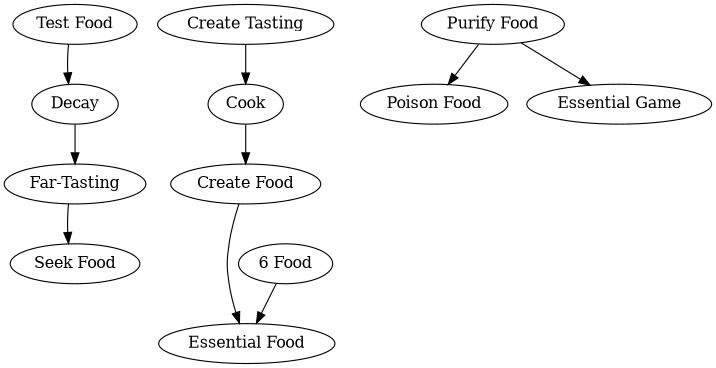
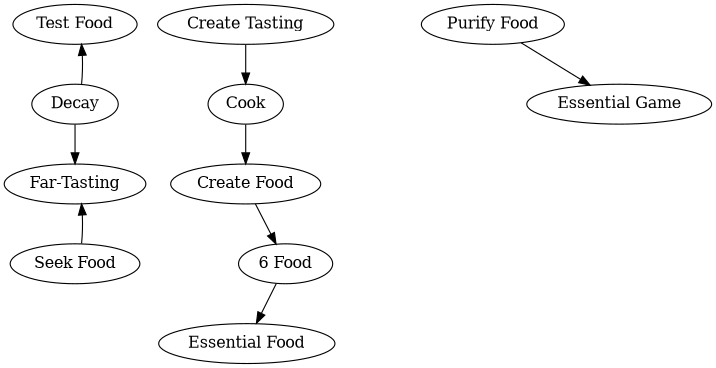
edge "Test Food" -> "Decay": reversed
node "Poison Food": removed
edge "Far-Tasting" -> "Seek Food": reversed
edge "Create Food" -> "Essential Food": now "Create Food" -> "6 Food"
